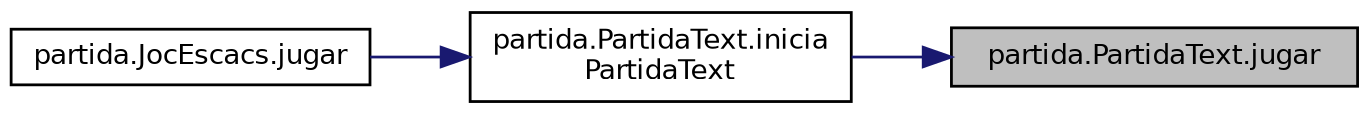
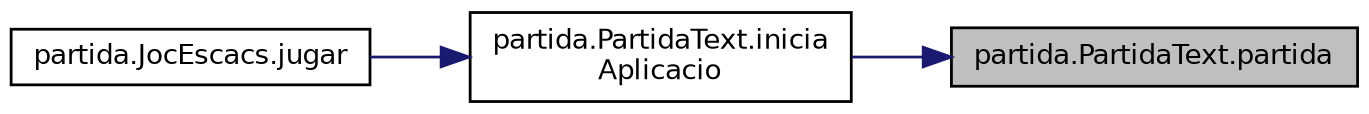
node "partida.PartidaText.inicia PartidaText": label "partida.PartidaText.inicia PartidaText" -> "partida.PartidaText.inicia Aplicacio"
node "partida.PartidaText.jugar": label "partida.PartidaText.jugar" -> "partida.PartidaText.partida"
